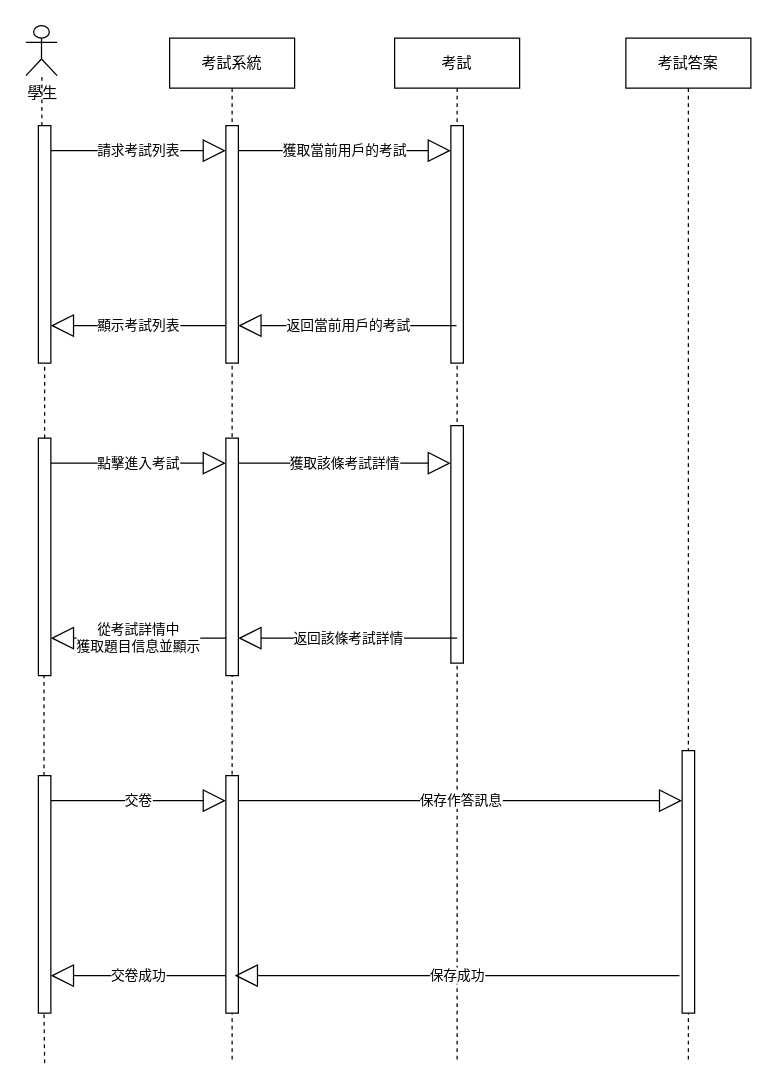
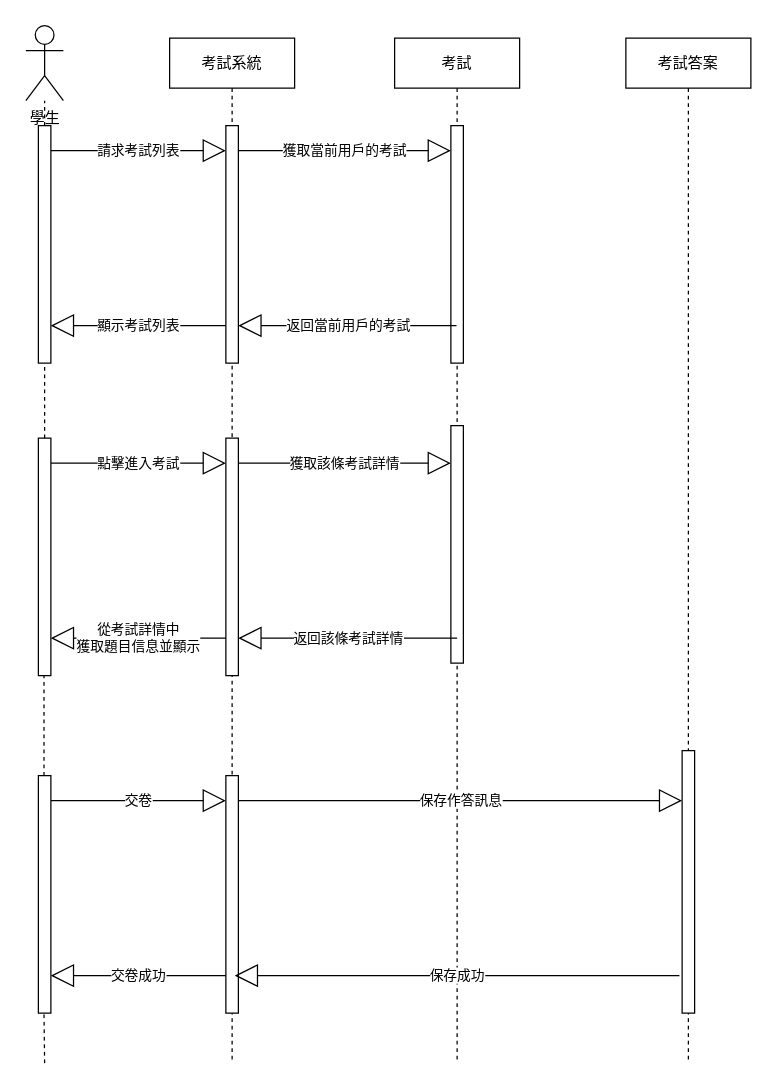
node "學生": size 31x50 -> 38x75
